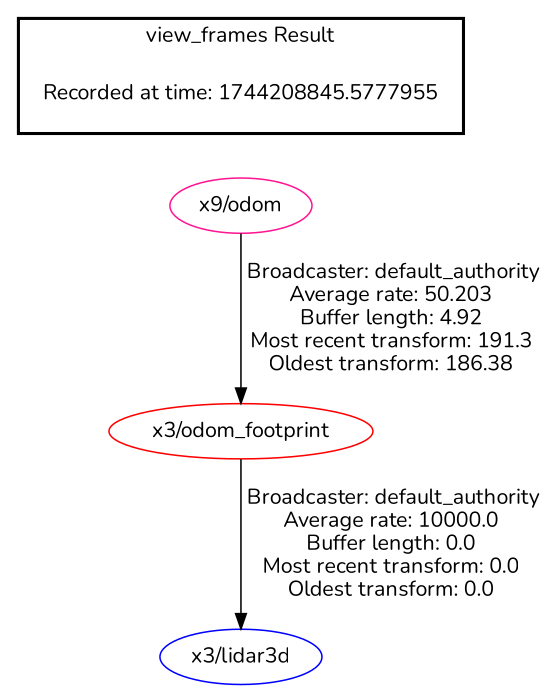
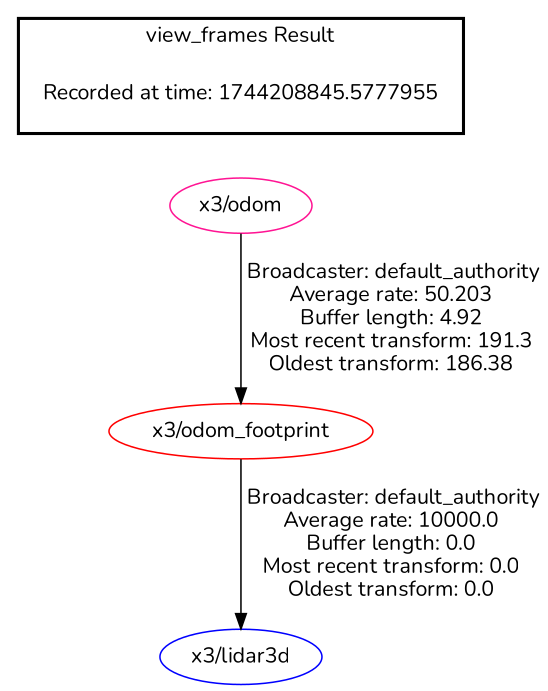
node "x9/odom": label "x9/odom" -> "x3/odom"
